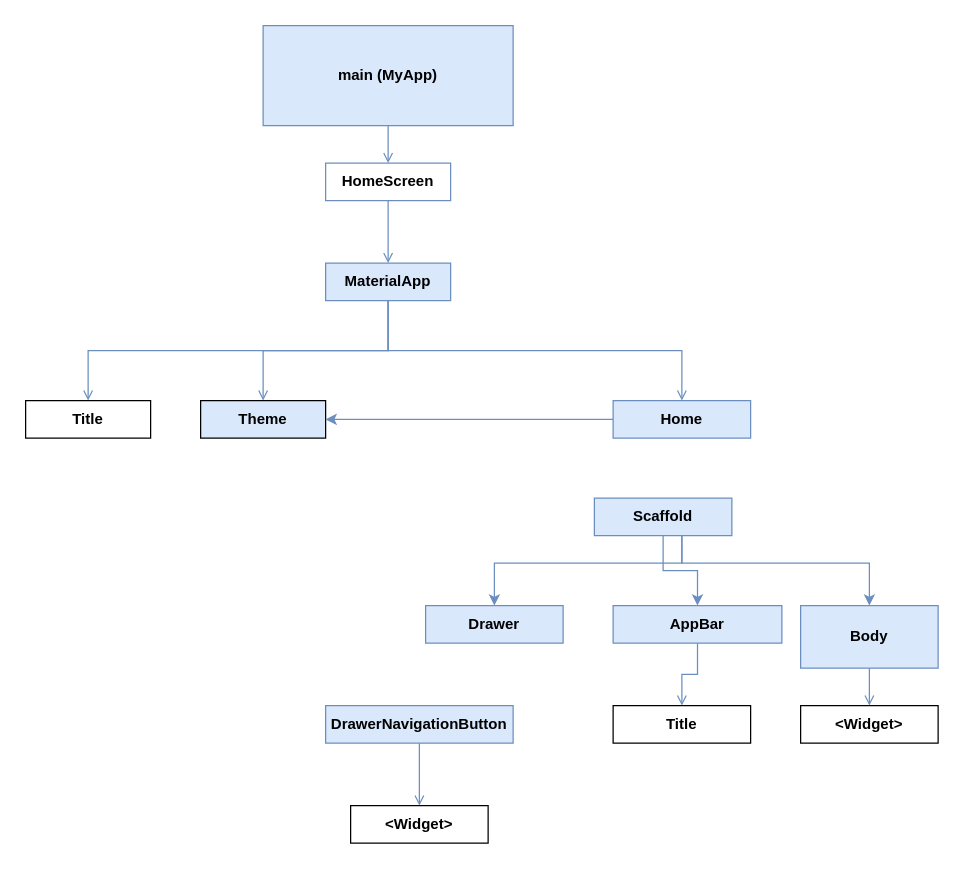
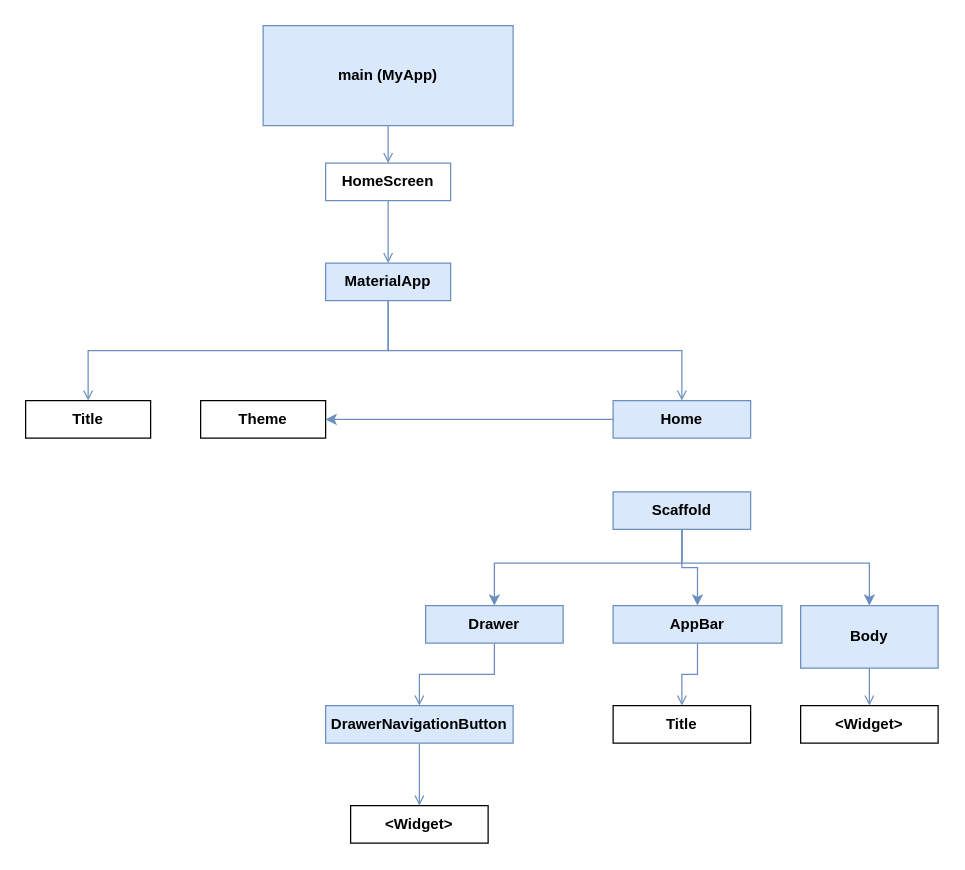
edge "MaterialApp" -> "Theme": removed
node "Theme": fillcolor #dae8fc -> #ffffff
node "Scaffold": moved (663, 517) -> (682, 511)
edge "Drawer" -> "DrawerNavigationButton": added
